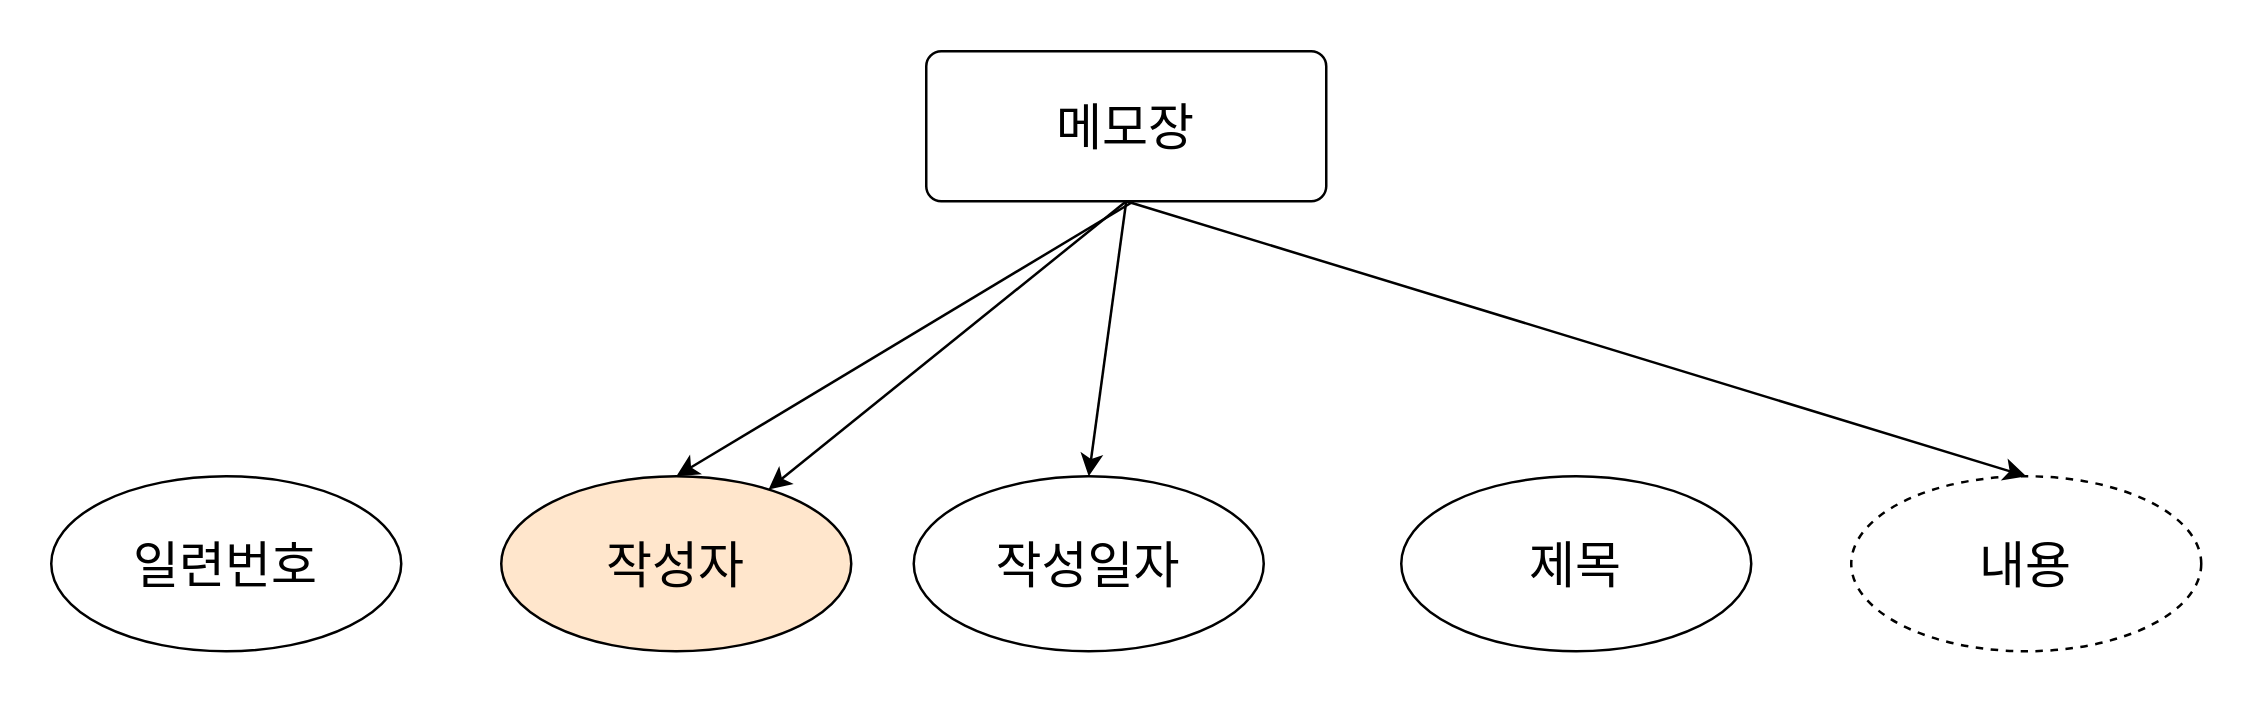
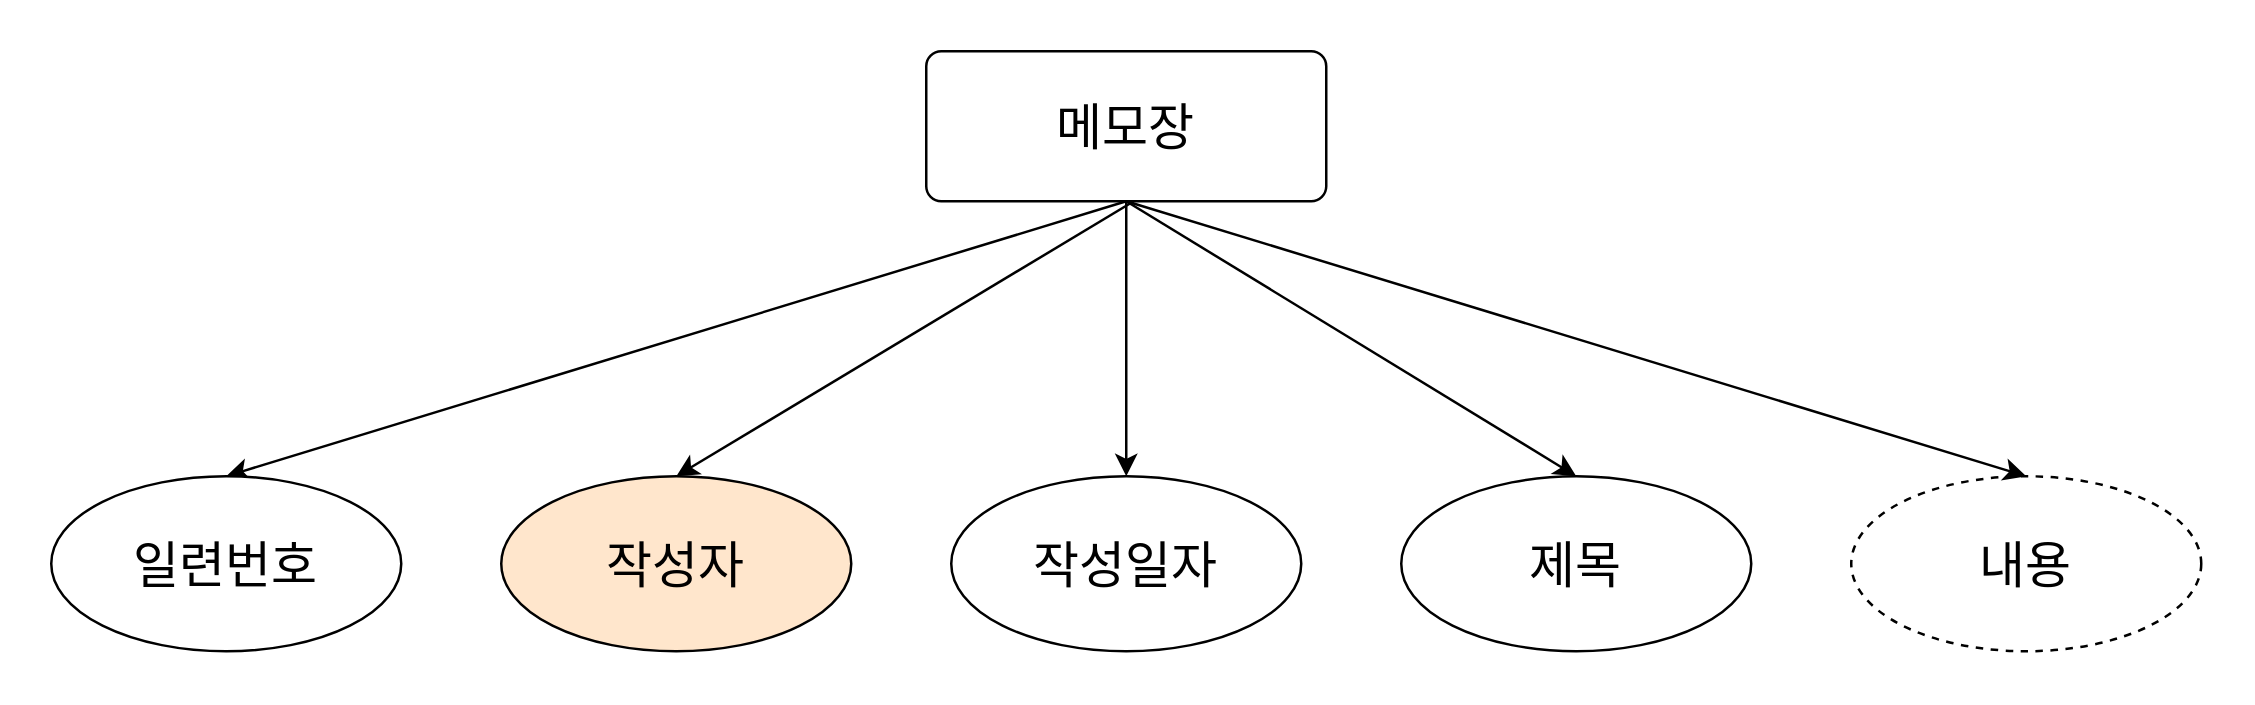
edge "메모장" -> "일련번호": added
edge "메모장" -> "작성자": now "메모장" -> "제목"
node "작성일자": moved (1089, 564) -> (1126, 564)
